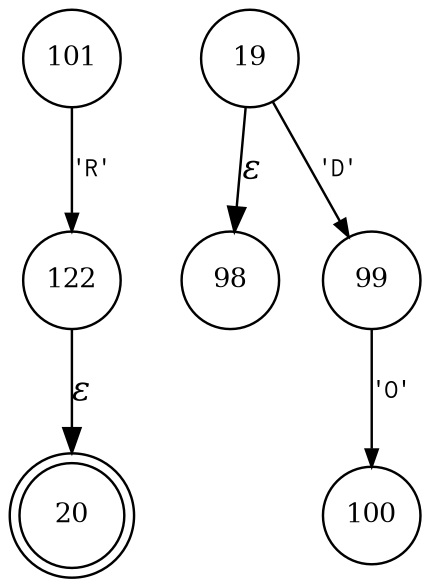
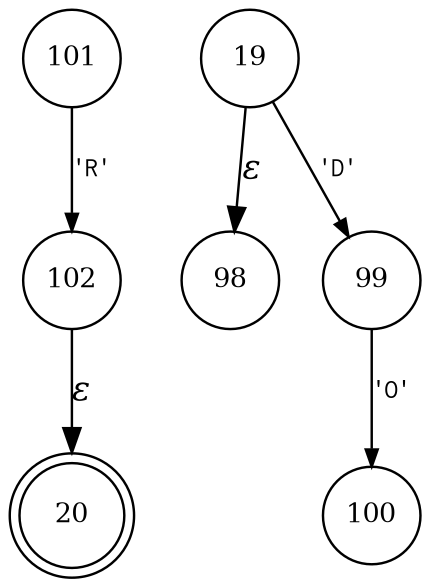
node "122": label "122" -> "102"
